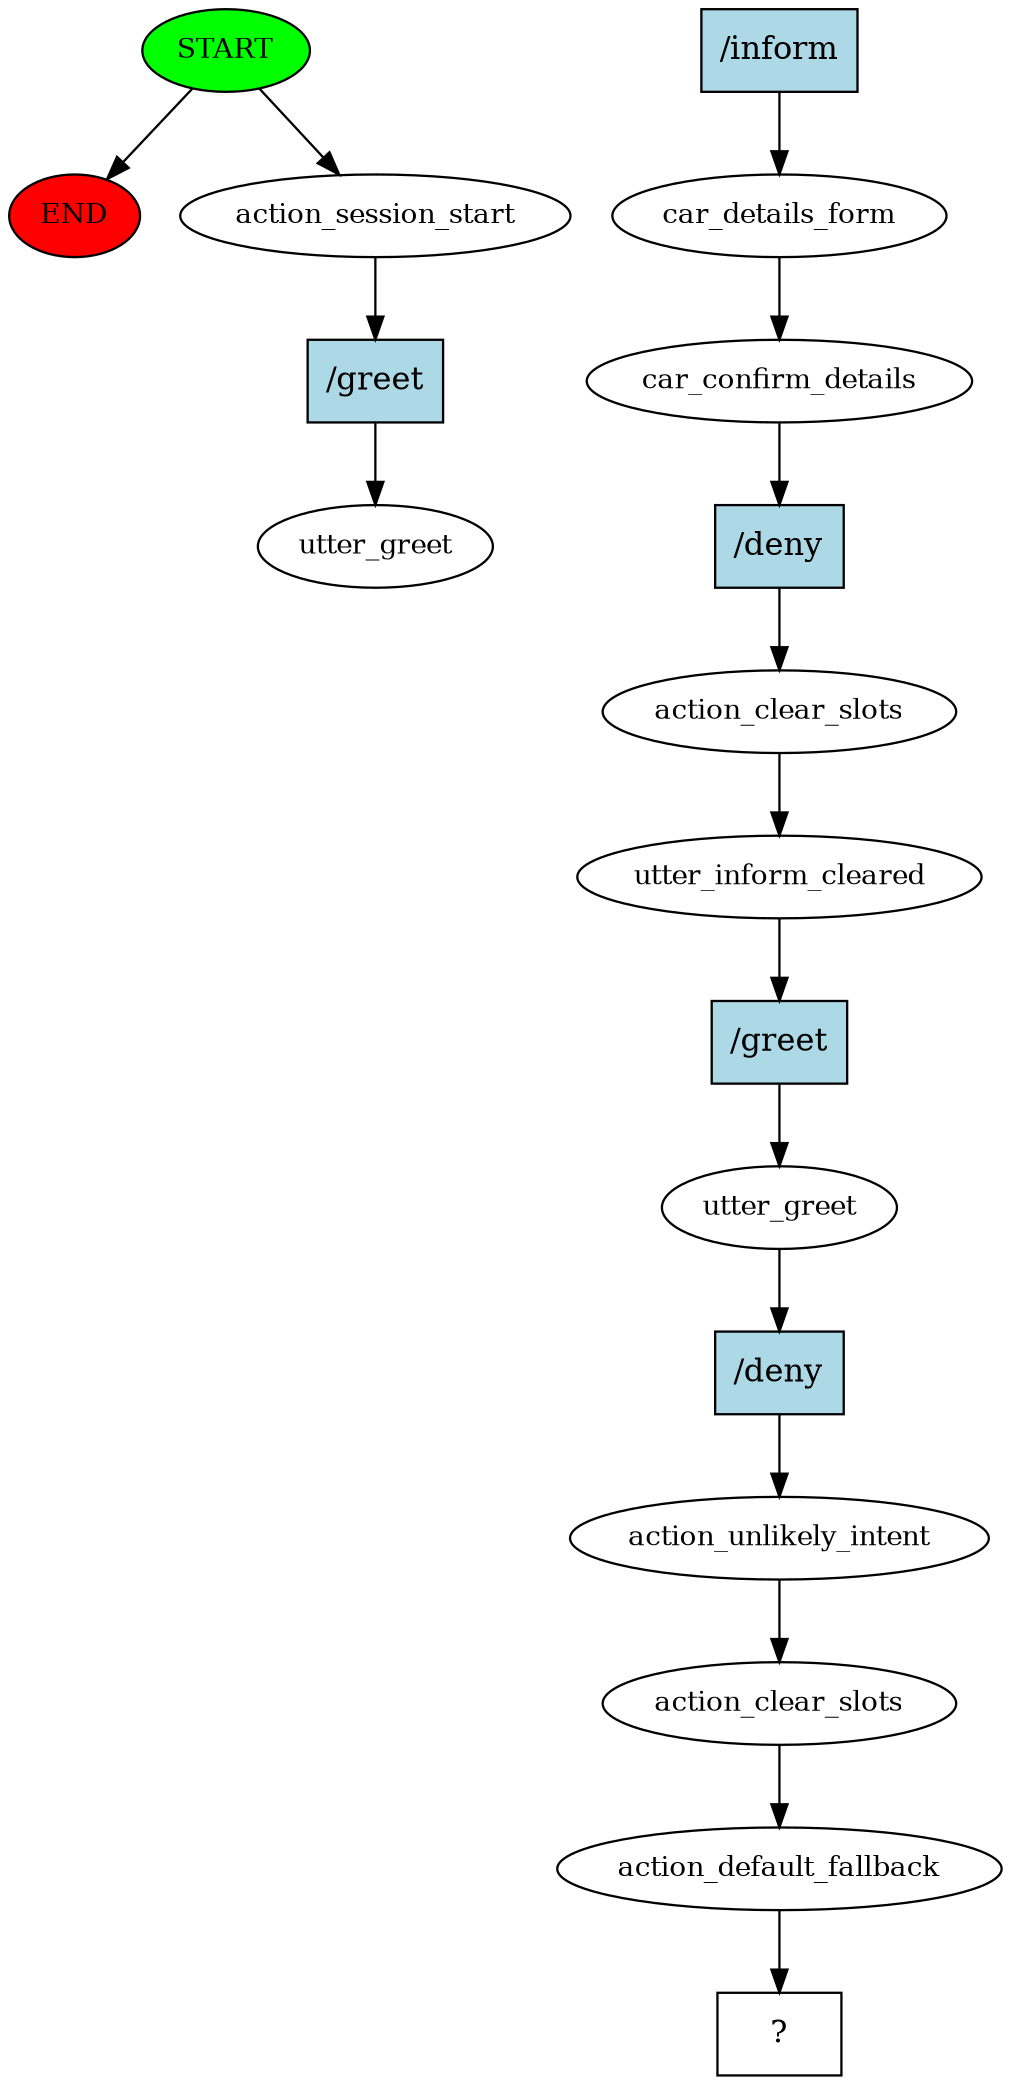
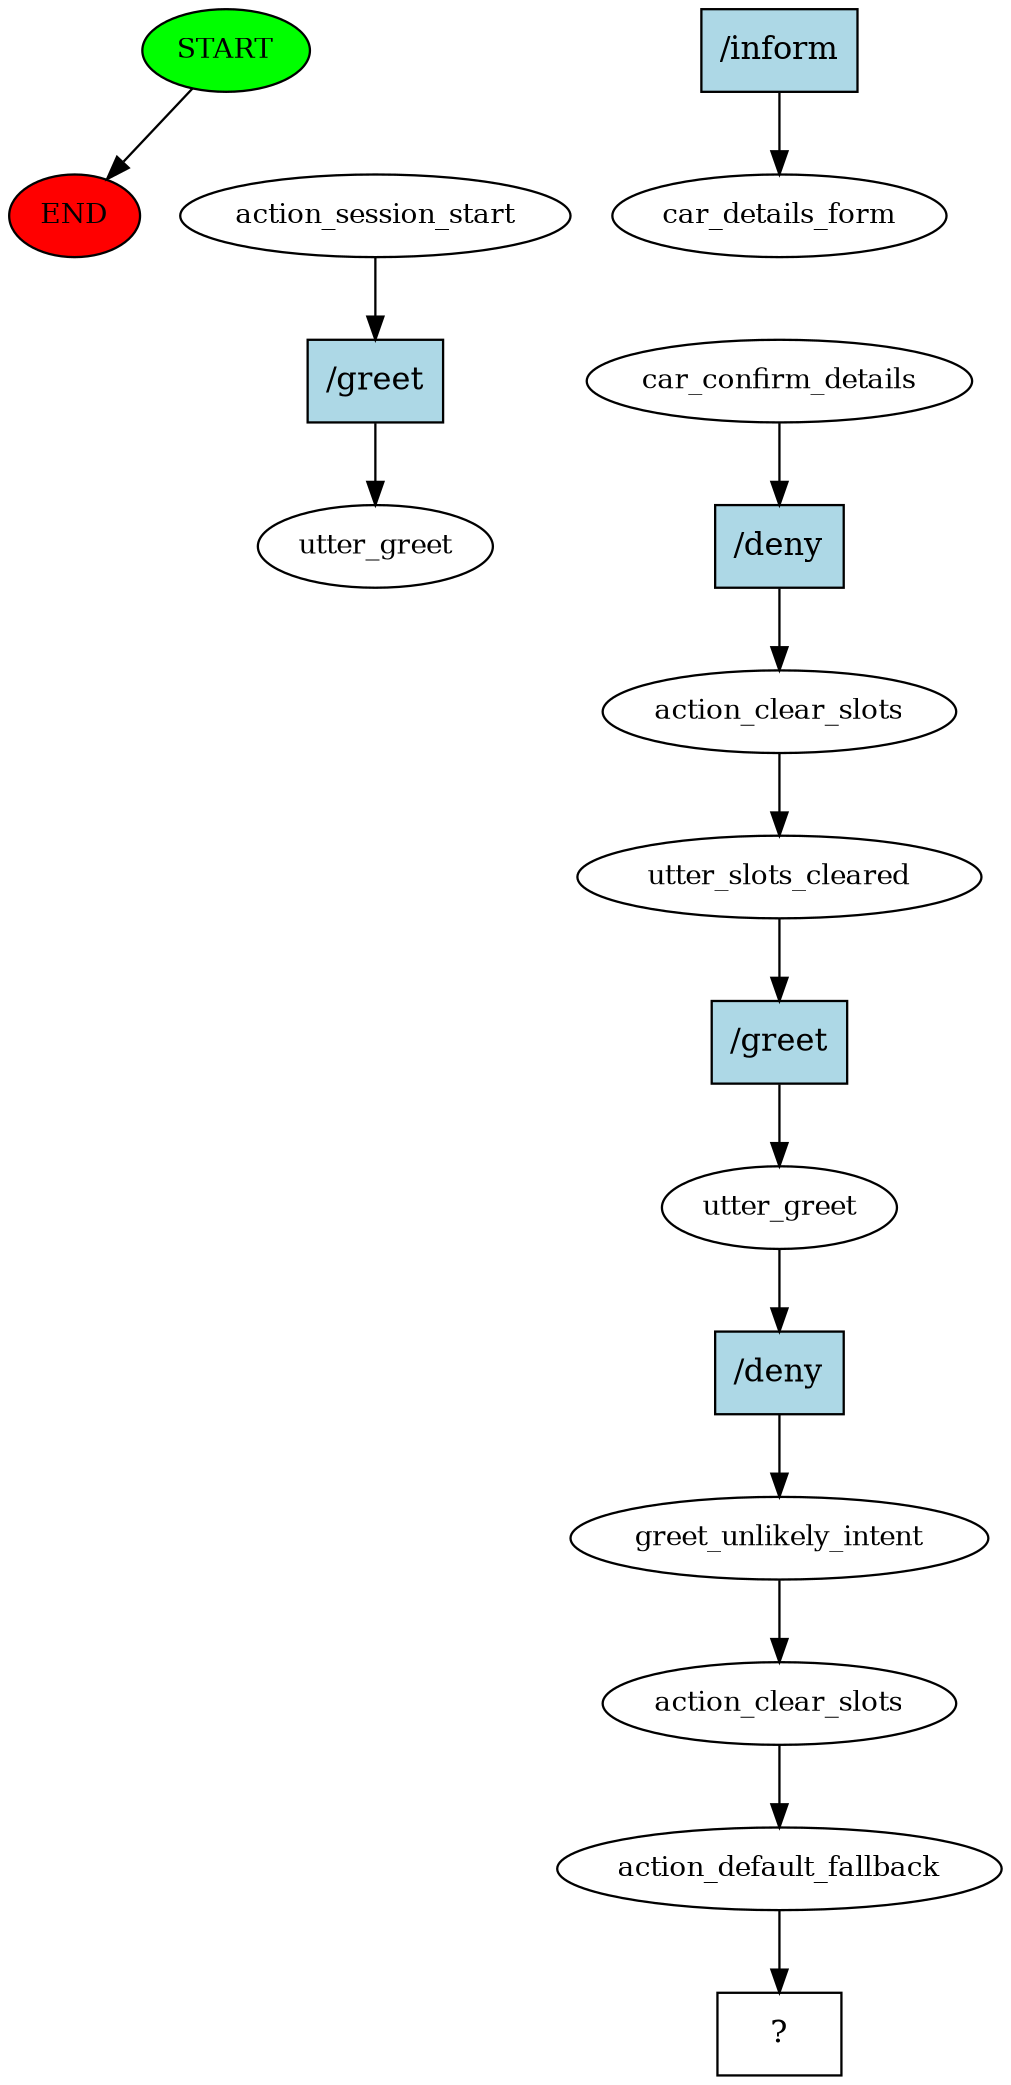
edge "START" -> "action_session_start": removed
edge "car_details_form" -> "car_confirm_details": removed
node "utter_inform_cleared": label "utter_inform_cleared" -> "utter_slots_cleared"
node "action_unlikely_intent": label "action_unlikely_intent" -> "greet_unlikely_intent"
